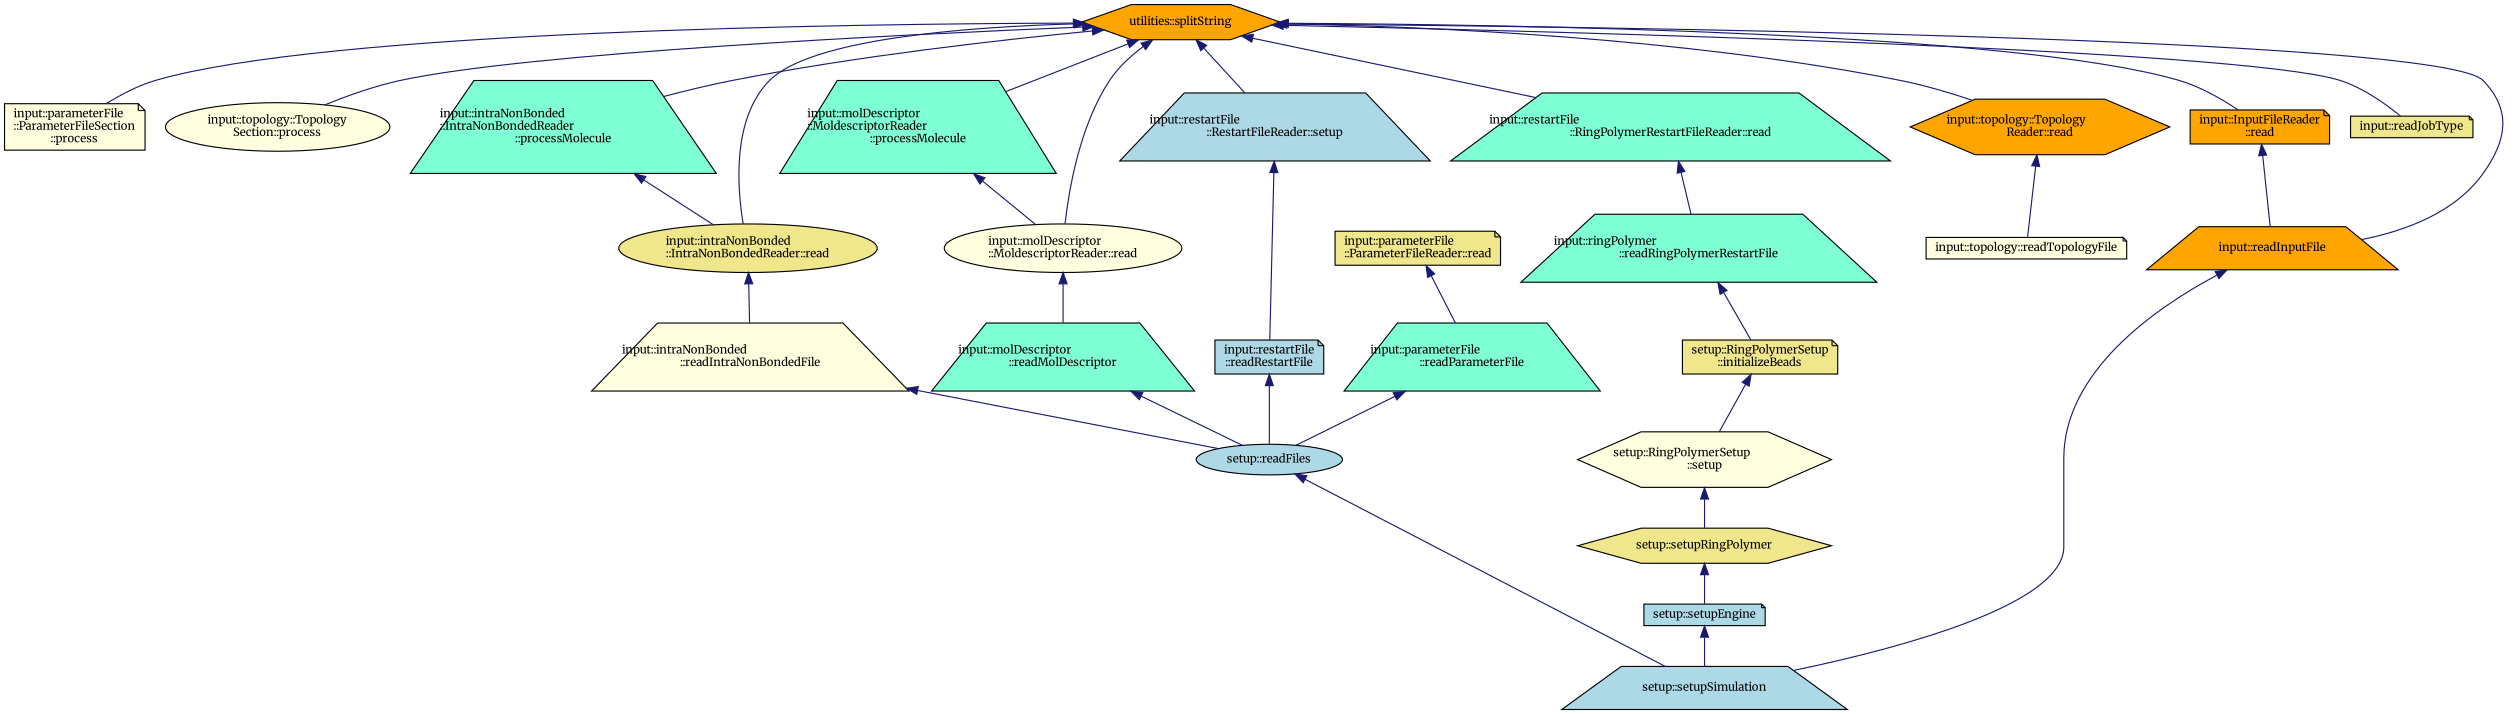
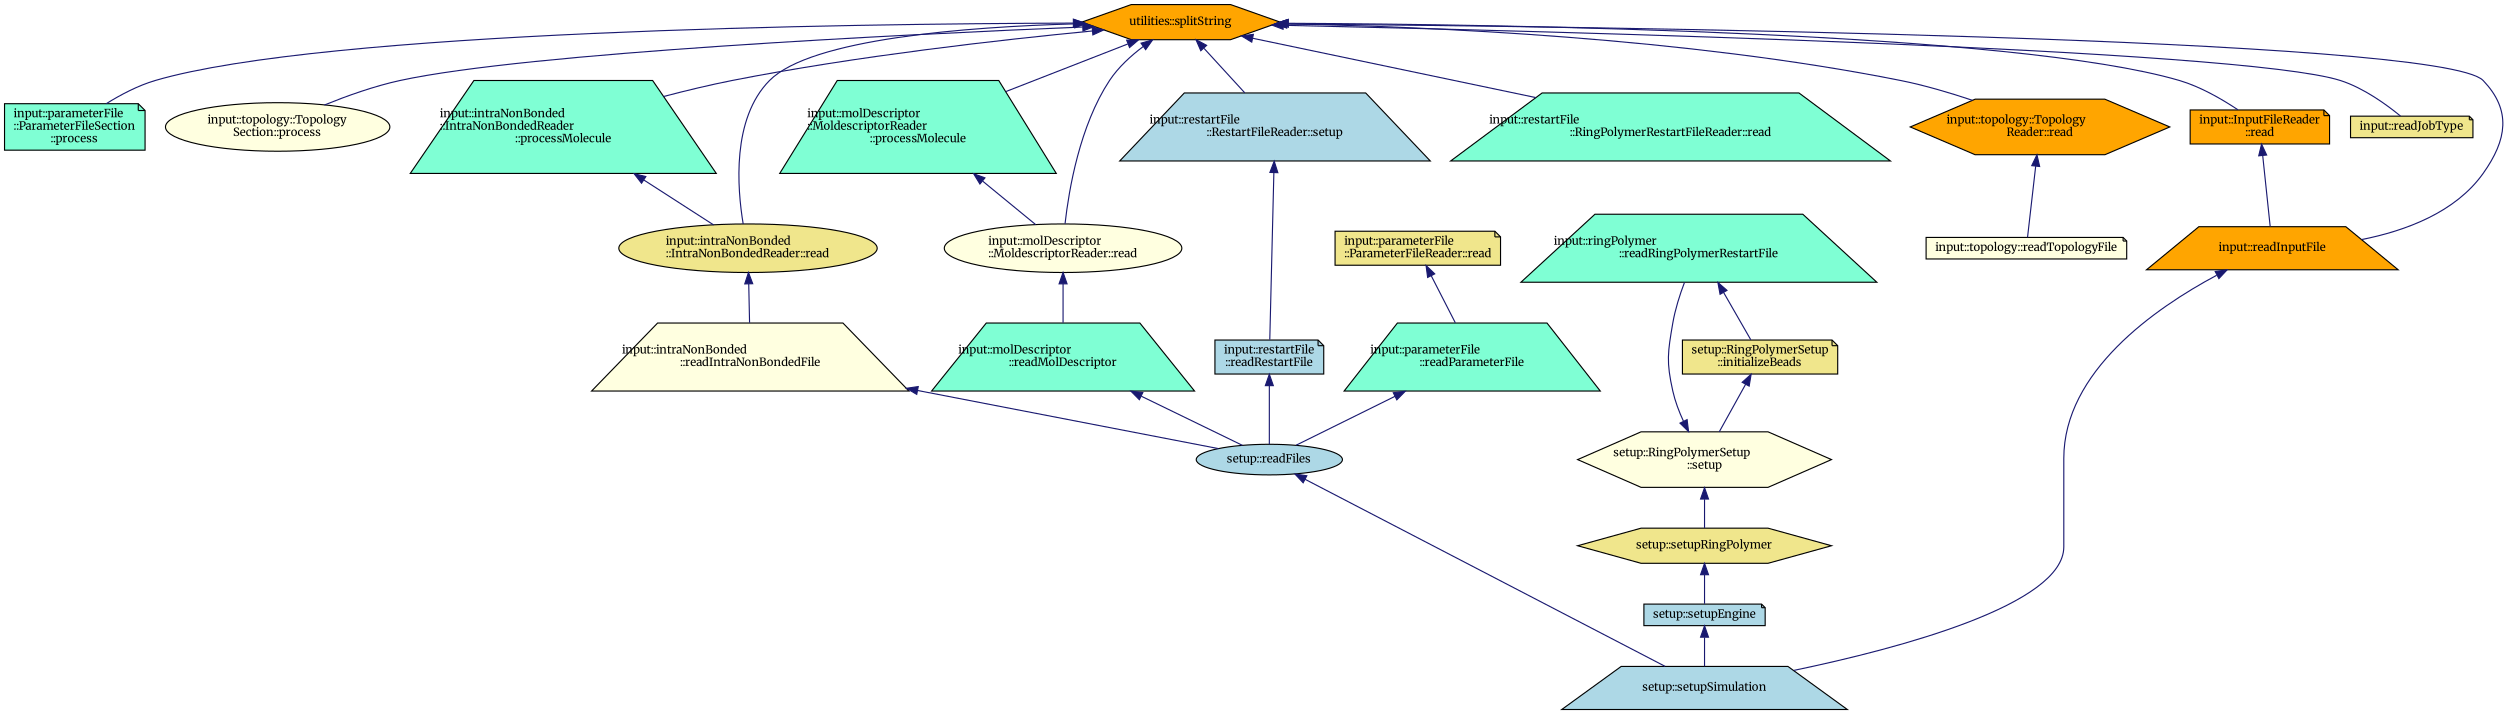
node "input::parameterFile ::ParameterFileSection ::process": fillcolor lightyellow -> aquamarine
edge "input::ringPolymer ::readRingPolymerRestartFile" -> "input::restartFile ::RingPolymerRestartFileReader::read": now "input::ringPolymer ::readRingPolymerRestartFile" -> "setup::RingPolymerSetup ::setup"
